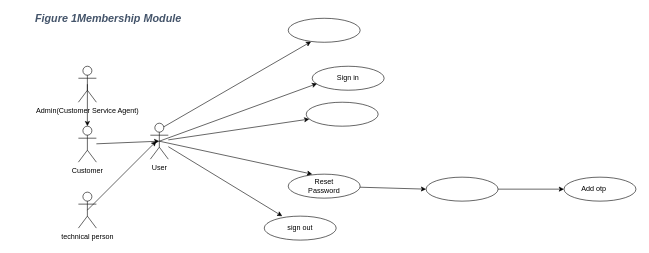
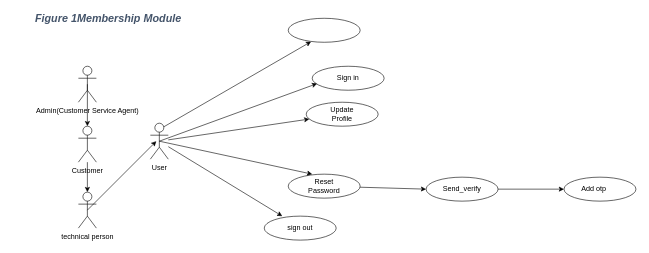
node "Update Profile": added
edge "Customer" -> "User": now "Customer" -> "technical person"
node "Send_verify": added
